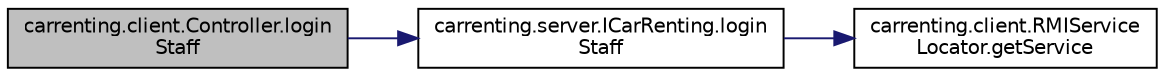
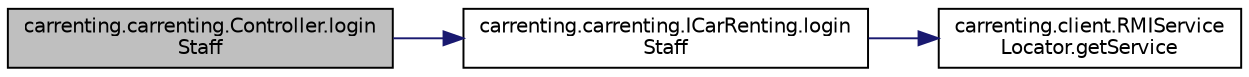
node "carrenting.client.Controller.login Staff": label "carrenting.client.Controller.login Staff" -> "carrenting.carrenting.Controller.login Staff"
node "carrenting.server.ICarRenting.login Staff": label "carrenting.server.ICarRenting.login Staff" -> "carrenting.carrenting.ICarRenting.login Staff"
